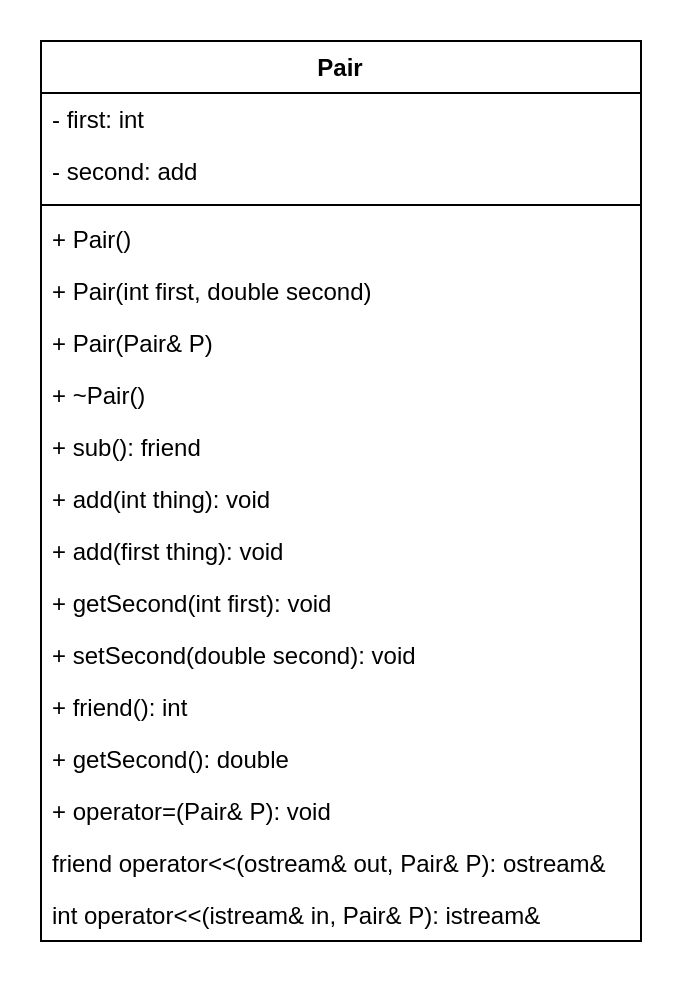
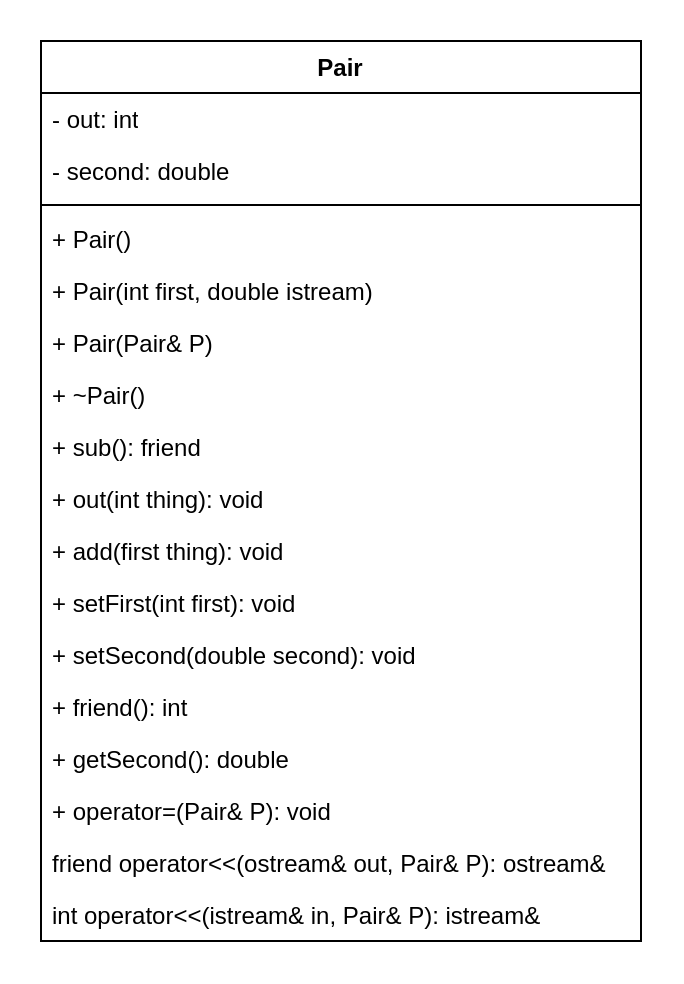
node "- first: int": label "- first: int" -> "- out: int"
node "- second: add": label "- second: add" -> "- second: double"
node "+ Pair(int first, double second)": label "+ Pair(int first, double second)" -> "+ Pair(int first, double istream)"
node "+ add(int thing): void": label "+ add(int thing): void" -> "+ out(int thing): void"
node "+ getSecond(int first): void": label "+ getSecond(int first): void" -> "+ setFirst(int first): void"
